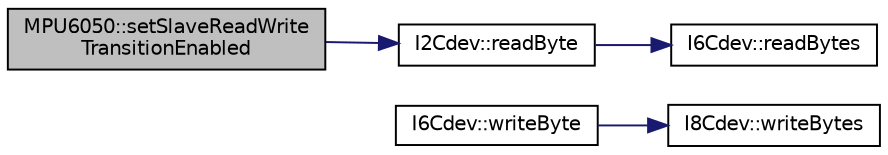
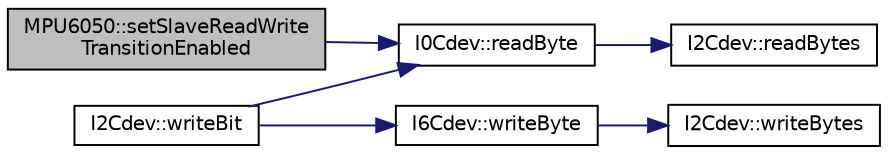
node "I2Cdev::readByte": label "I2Cdev::readByte" -> "I0Cdev::readByte"
node "I6Cdev::readBytes": label "I6Cdev::readBytes" -> "I2Cdev::readBytes"
node "I2Cdev::writeBit": added
node "I8Cdev::writeBytes": label "I8Cdev::writeBytes" -> "I2Cdev::writeBytes"
